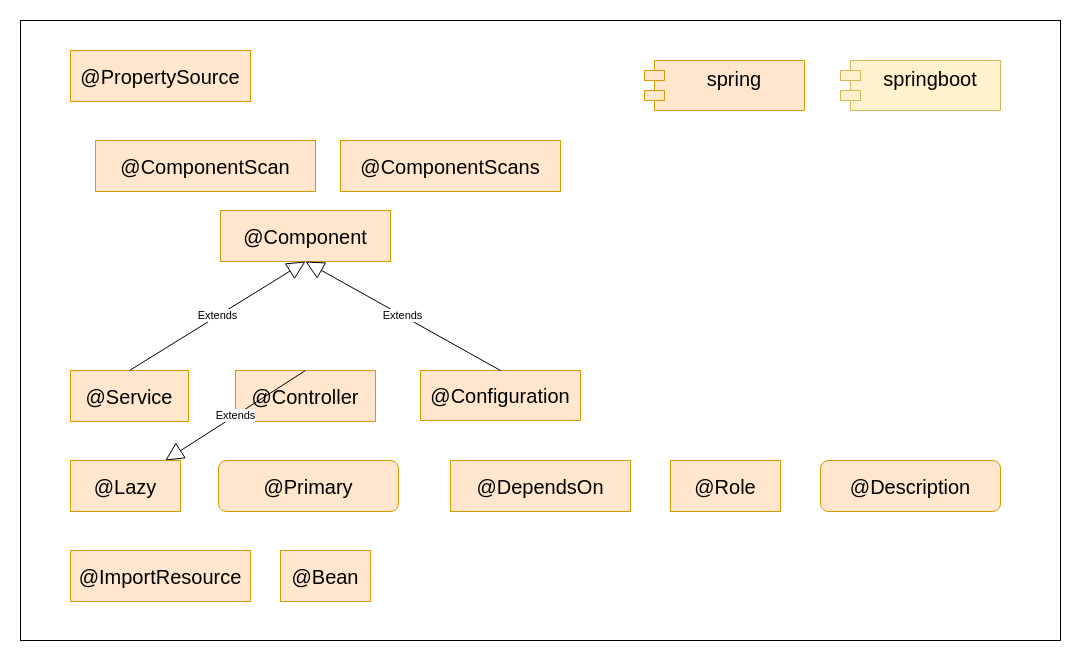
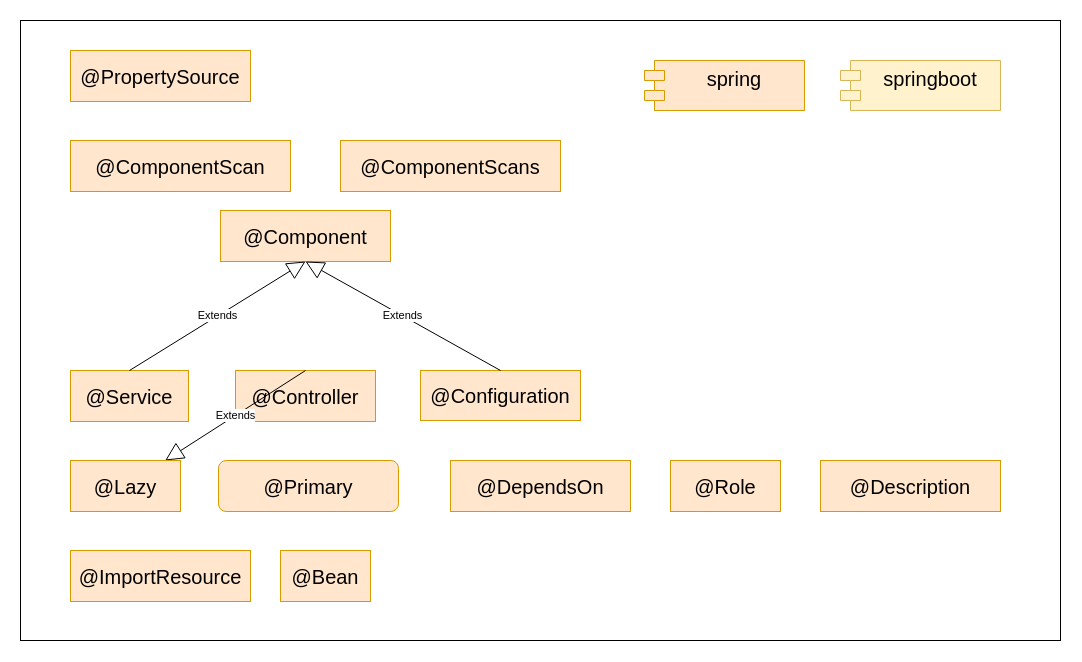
node "@ComponentScan": moved (206, 166) -> (181, 166)
node "@Description": shape rounded rectangle -> rectangle
